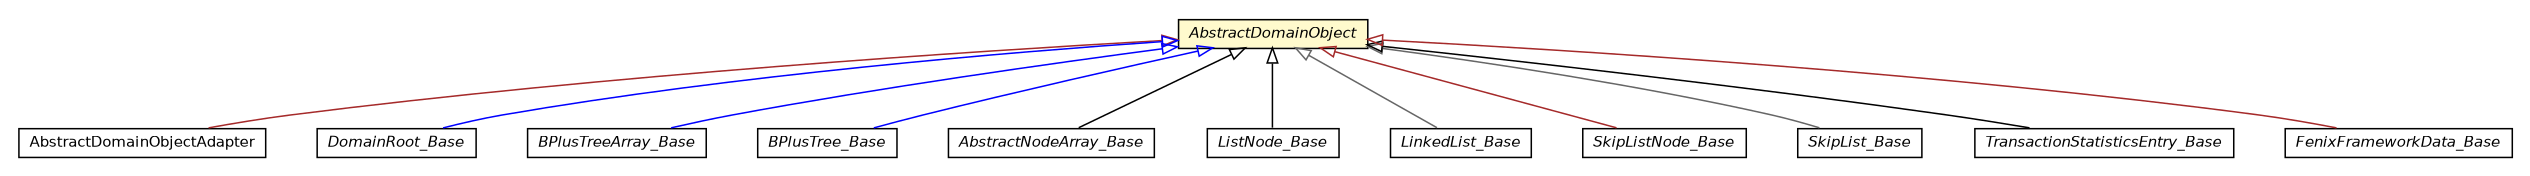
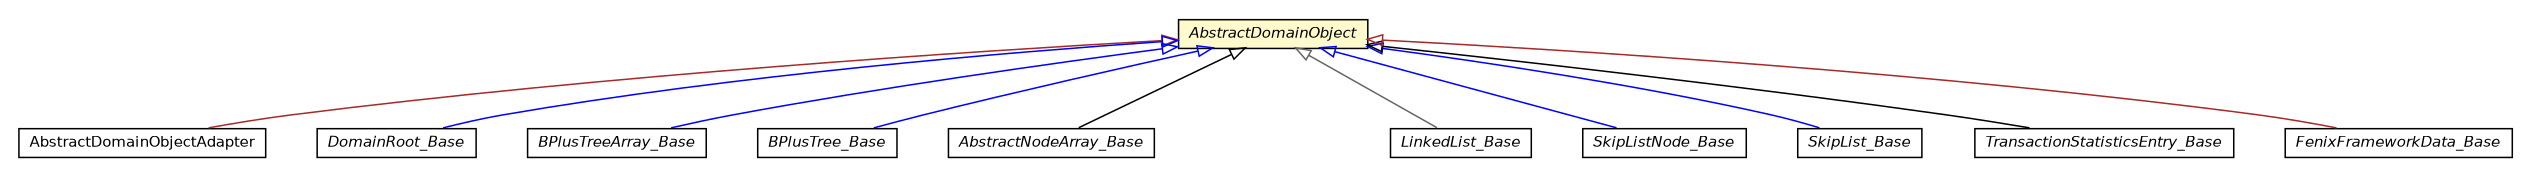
edge "SkipList_Base" -> "AbstractDomainObject": color gray40 -> blue
edge "SkipListNode_Base" -> "AbstractDomainObject": color brown -> blue
node "ListNode_Base": removed
